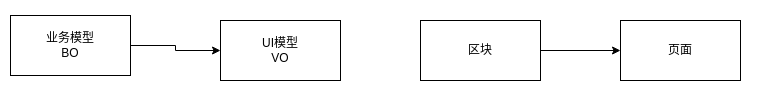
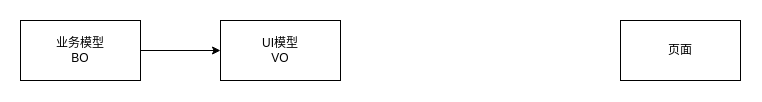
node "业务模型 BO": moved (71, 46) -> (81, 51)
node "区块": removed
edge "区块" -> "页面": removed
